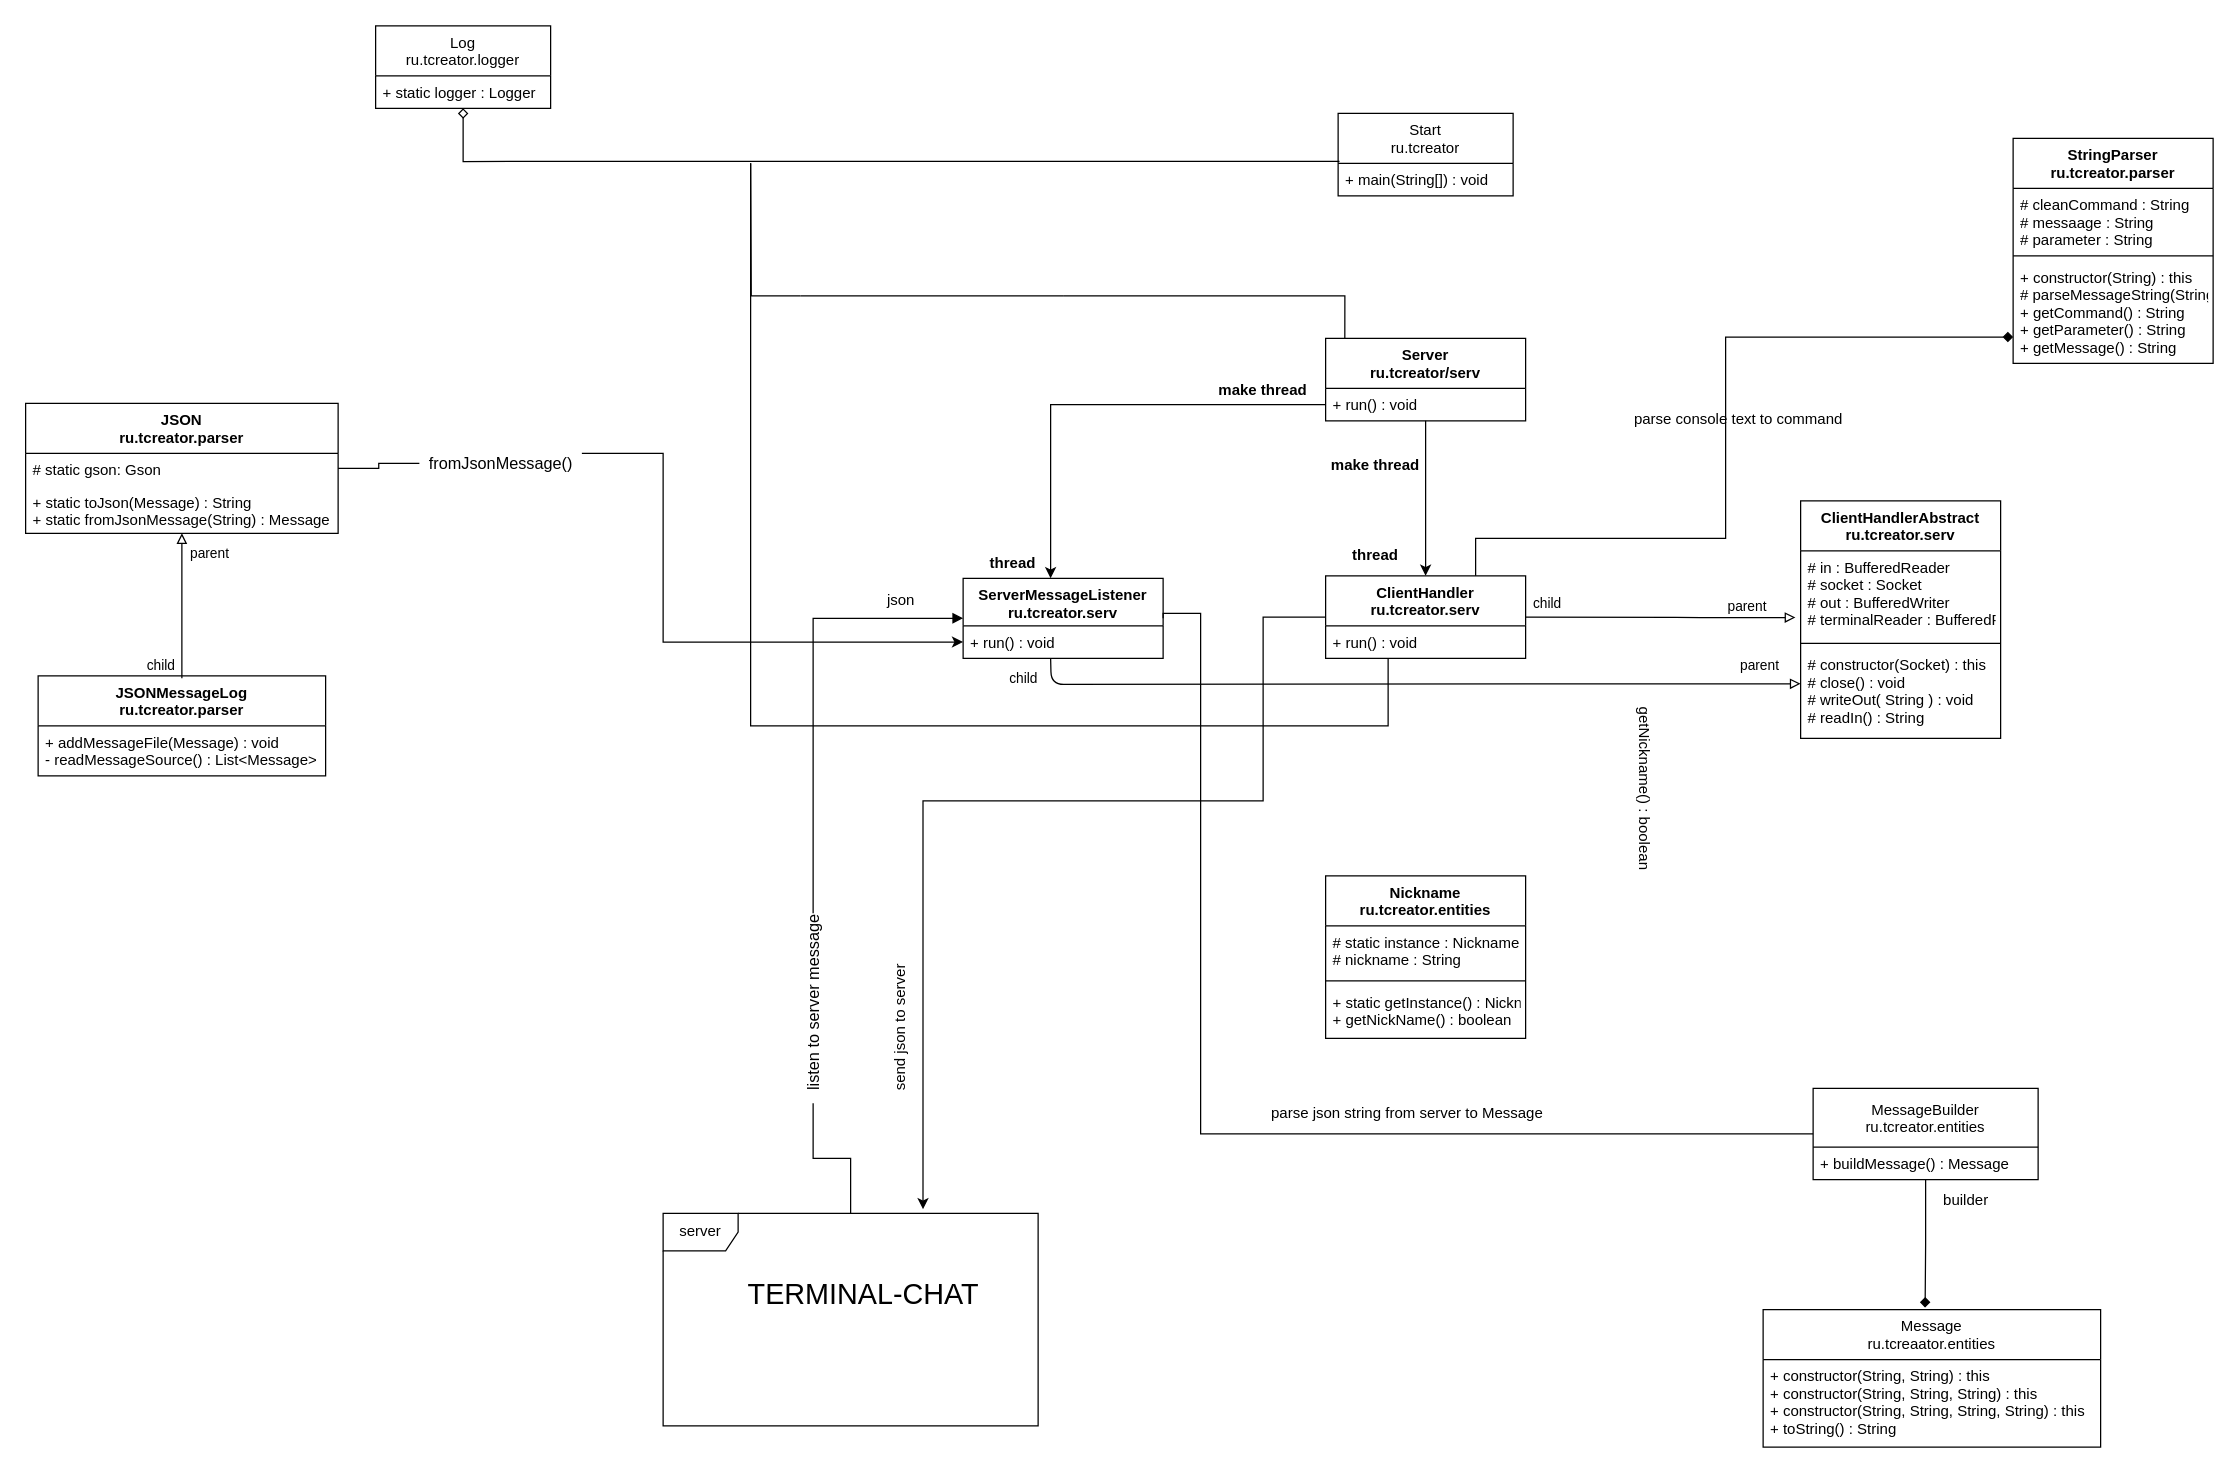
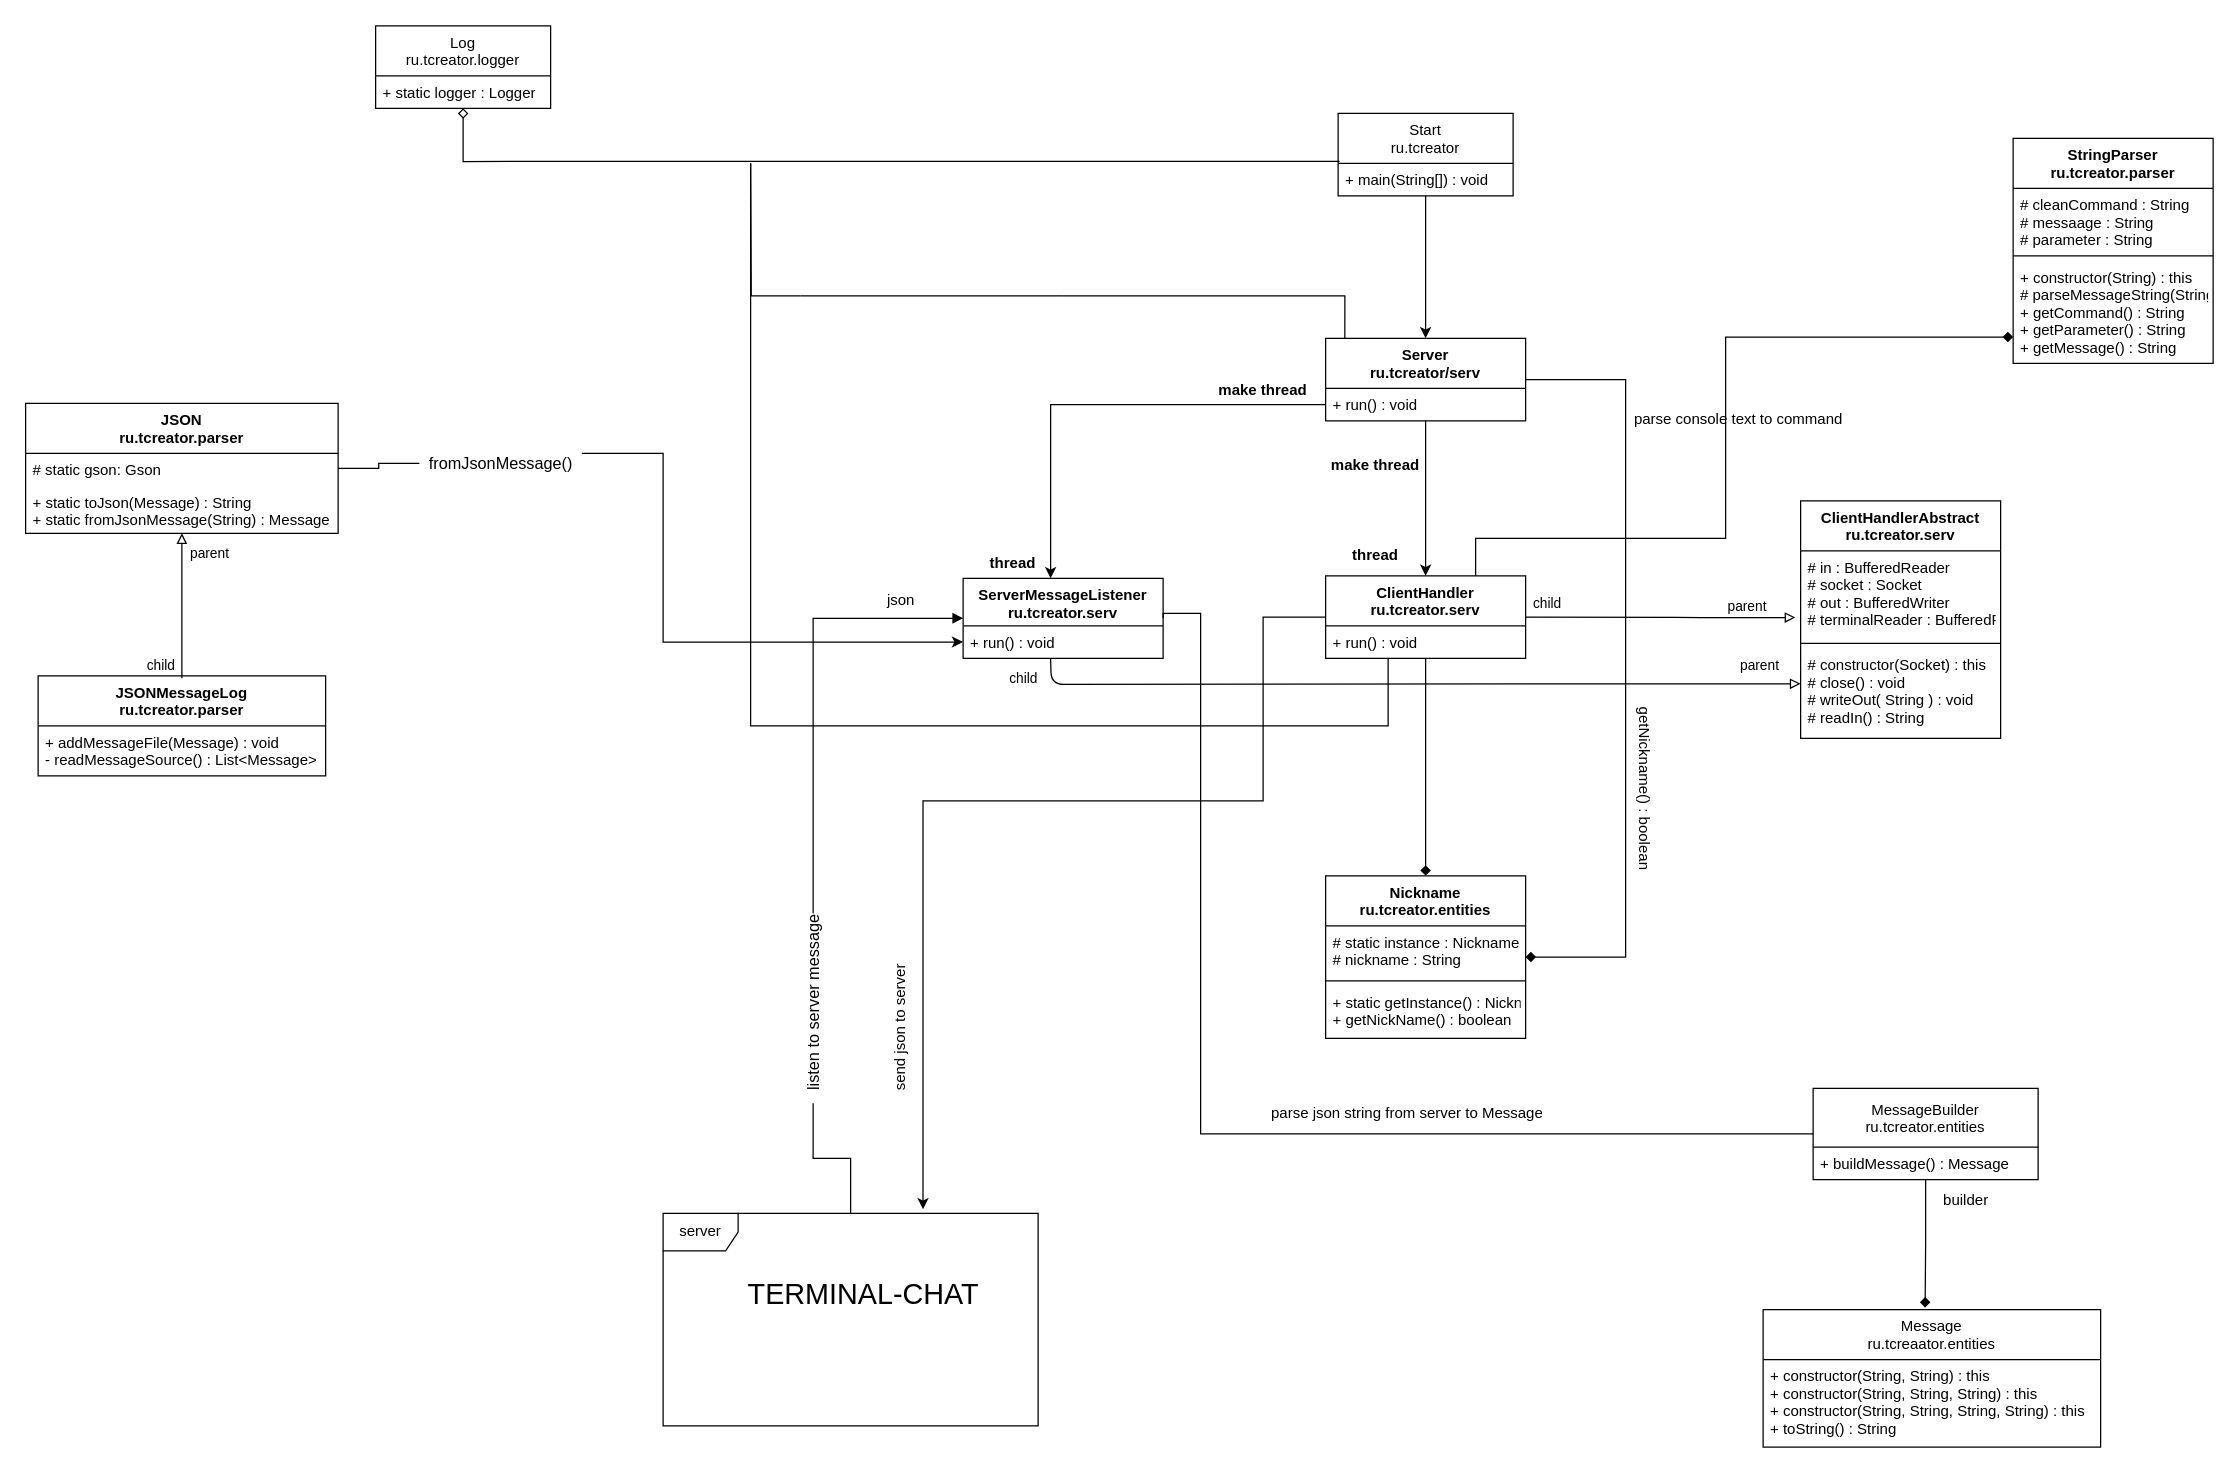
edge "Start ru.tcreator" -> "Server ru.tcreator/serv": added
edge "Server ru.tcreator/serv" -> "Nickname ru.tcreator.entities": added
edge "ClientHandler ru.tcreator.serv" -> "Nickname ru.tcreator.entities": added
